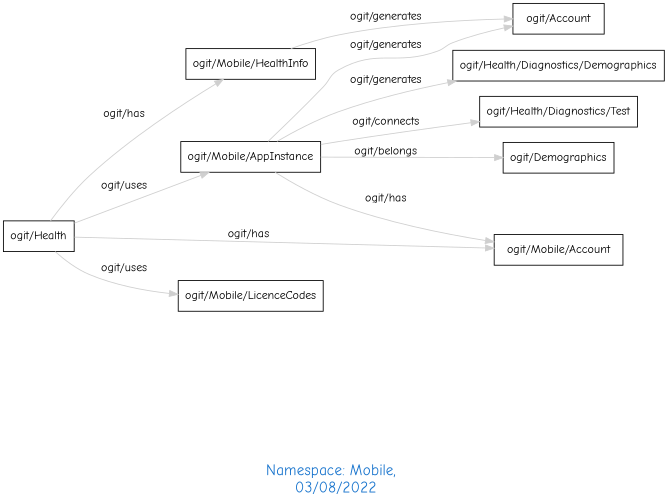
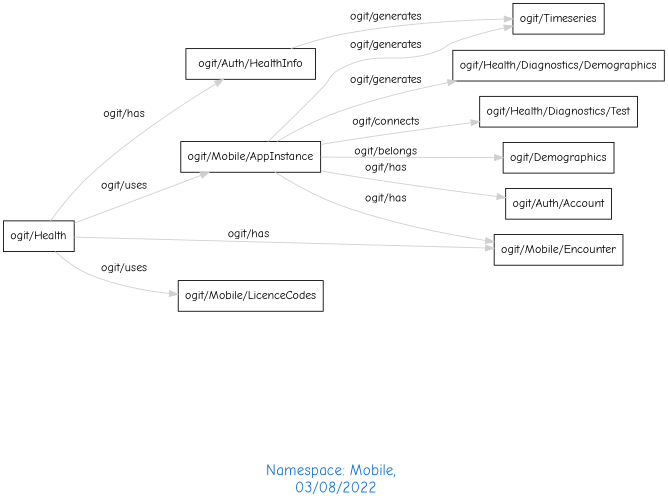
node "ogit/Account": label "ogit/Account" -> "ogit/Timeseries"
node "ogit/Mobile/HealthInfo": label "ogit/Mobile/HealthInfo" -> "ogit/Auth/HealthInfo"
node "ogit/Auth/Account": added
node "ogit/Mobile/Account": label "ogit/Mobile/Account" -> "ogit/Mobile/Encounter"
